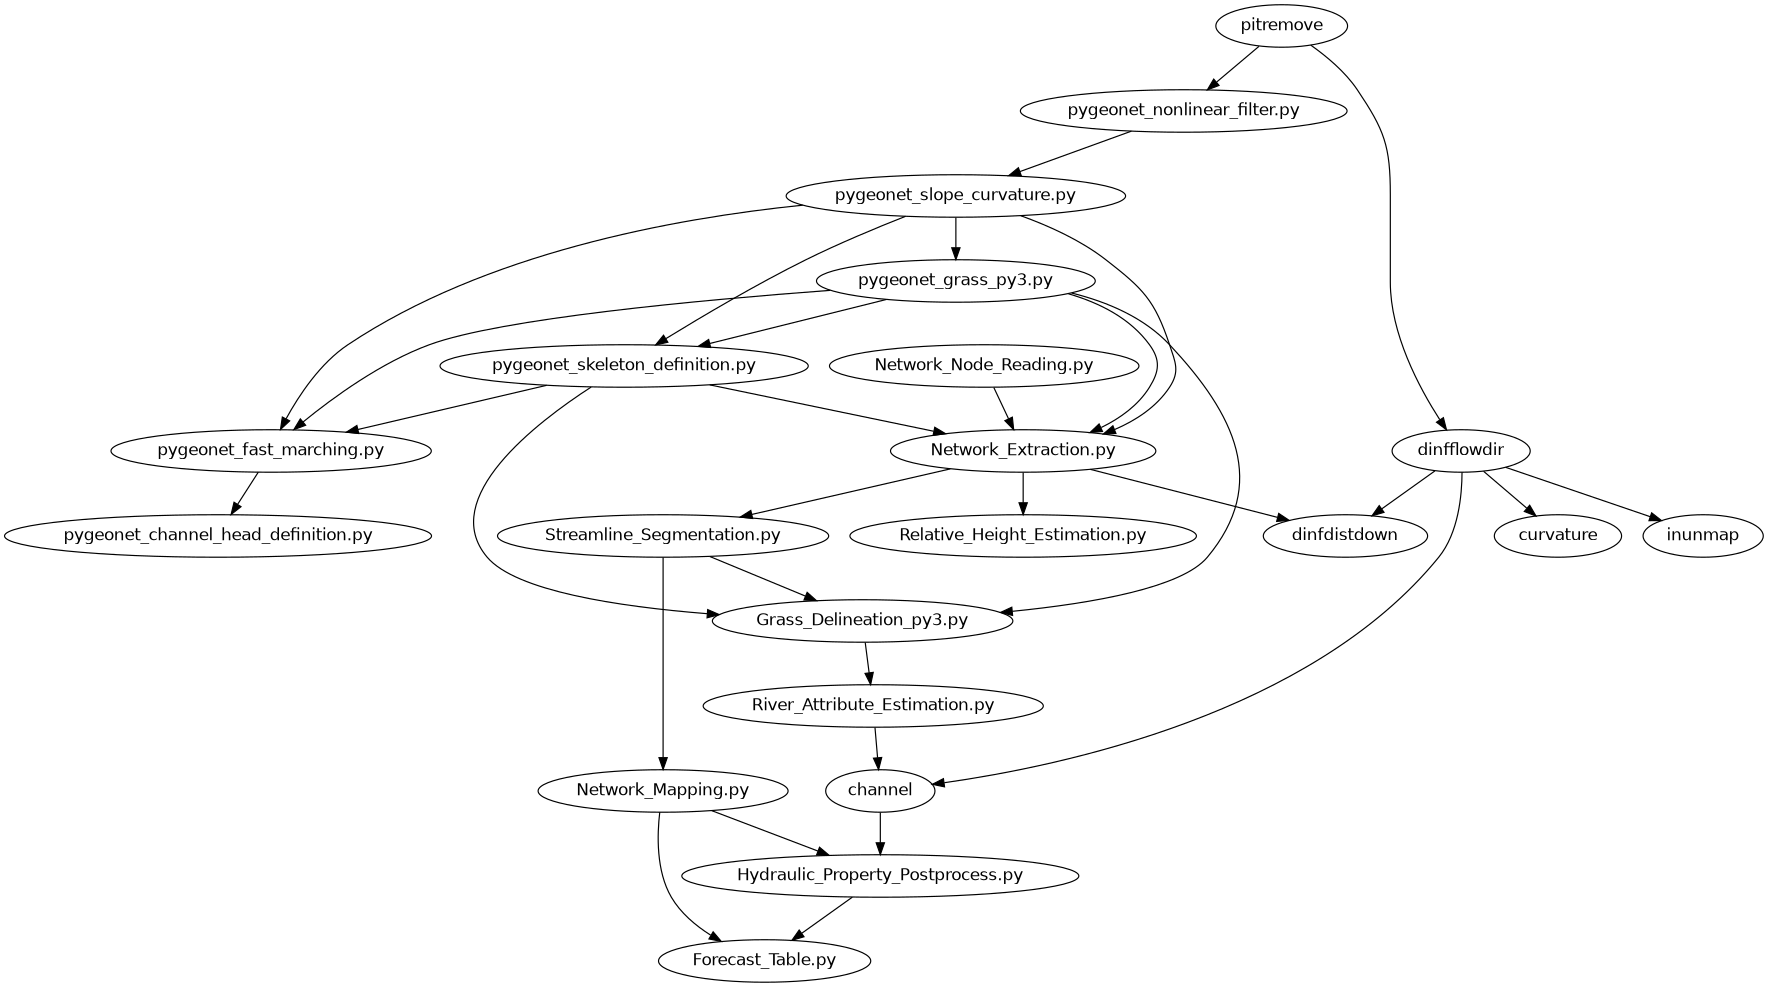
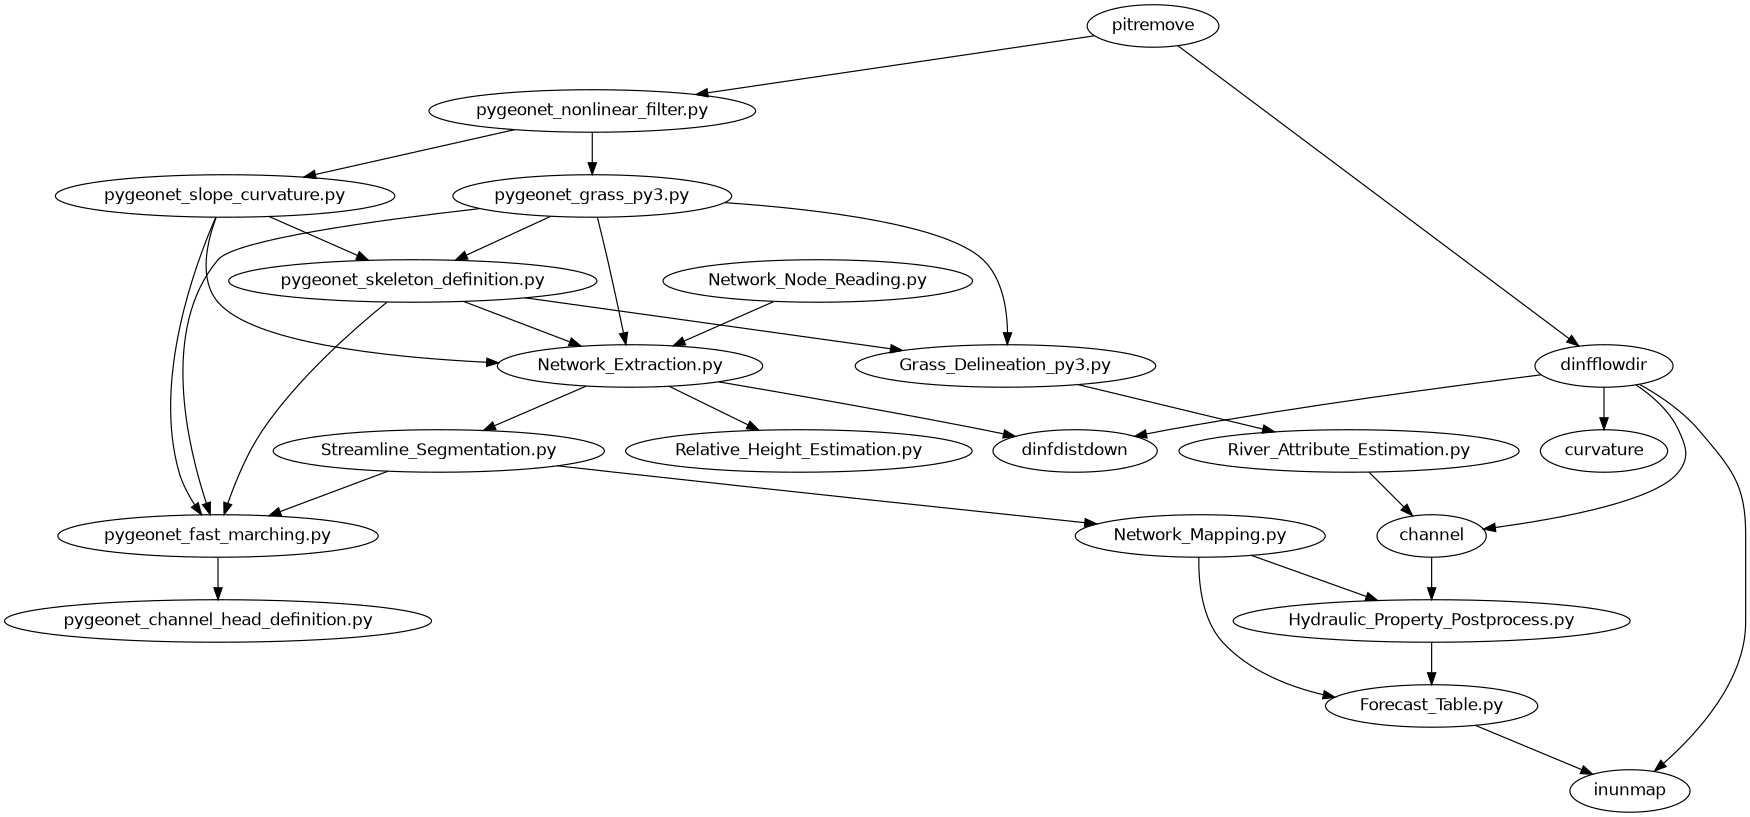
edge "pygeonet_slope_curvature.py" -> "pygeonet_grass_py3.py": now "pygeonet_nonlinear_filter.py" -> "pygeonet_grass_py3.py"
edge "Streamline_Segmentation.py" -> "Grass_Delineation_py3.py": now "Streamline_Segmentation.py" -> "pygeonet_fast_marching.py"
edge "Forecast_Table.py" -> "inunmap": added
